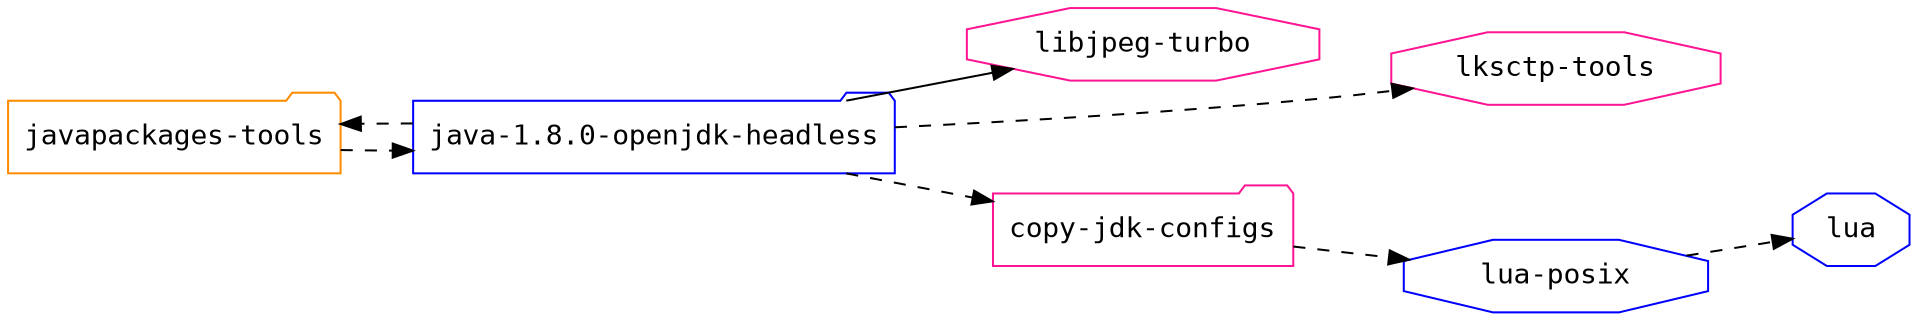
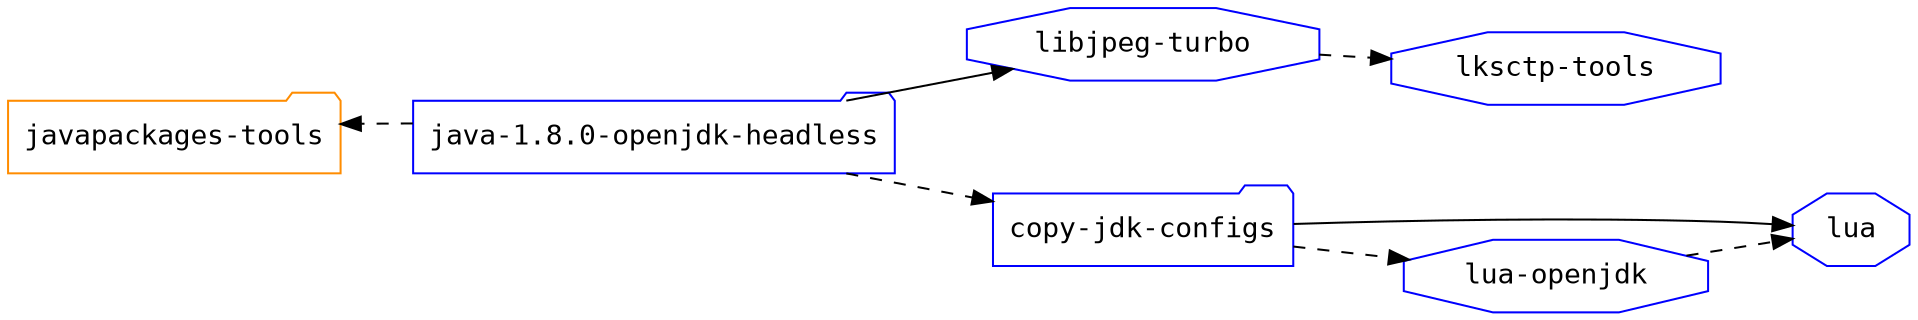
node "libjpeg-turbo": color deeppink -> blue
node "lksctp-tools": color deeppink -> blue
edge "java-1.8.0-openjdk-headless" -> "lksctp-tools": now "libjpeg-turbo" -> "lksctp-tools"
edge "javapackages-tools" -> "java-1.8.0-openjdk-headless": removed
edge "copy-jdk-configs" -> "lua": added
node "copy-jdk-configs": color deeppink -> blue
node "lua-posix": label "lua-posix" -> "lua-openjdk"
